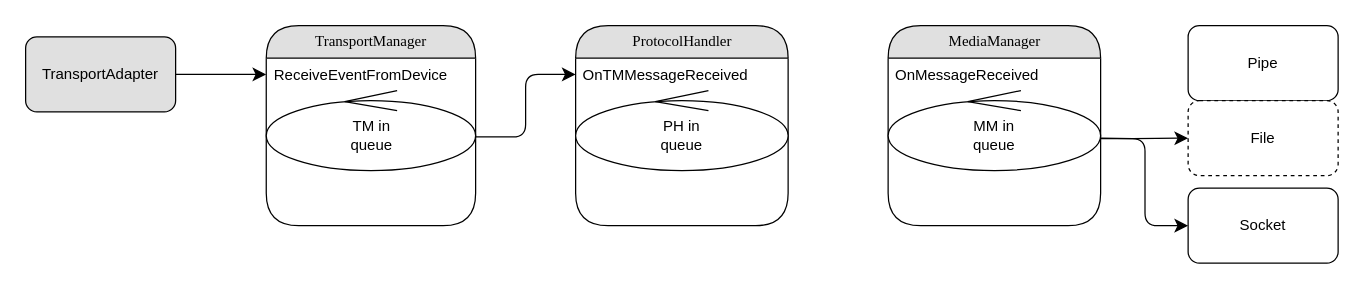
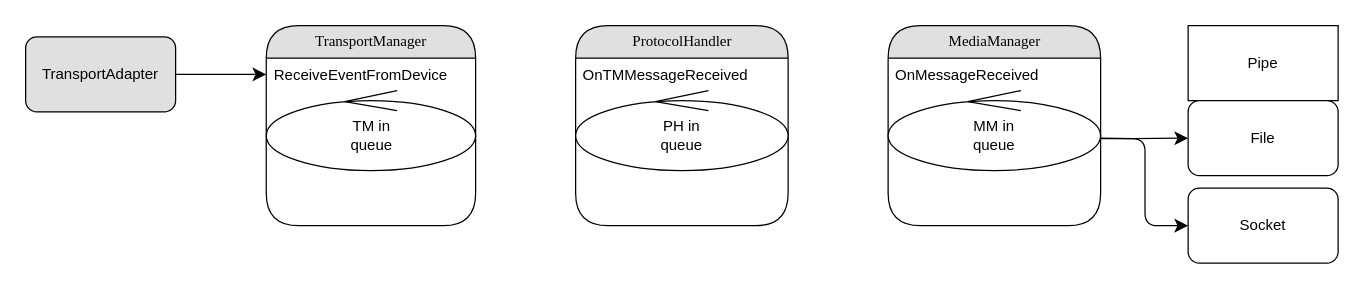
node "Pipe": shape rounded rectangle -> rectangle
edge "TM in queue" -> "OnTMMessageReceived": removed
node "File": style dashed -> solid
